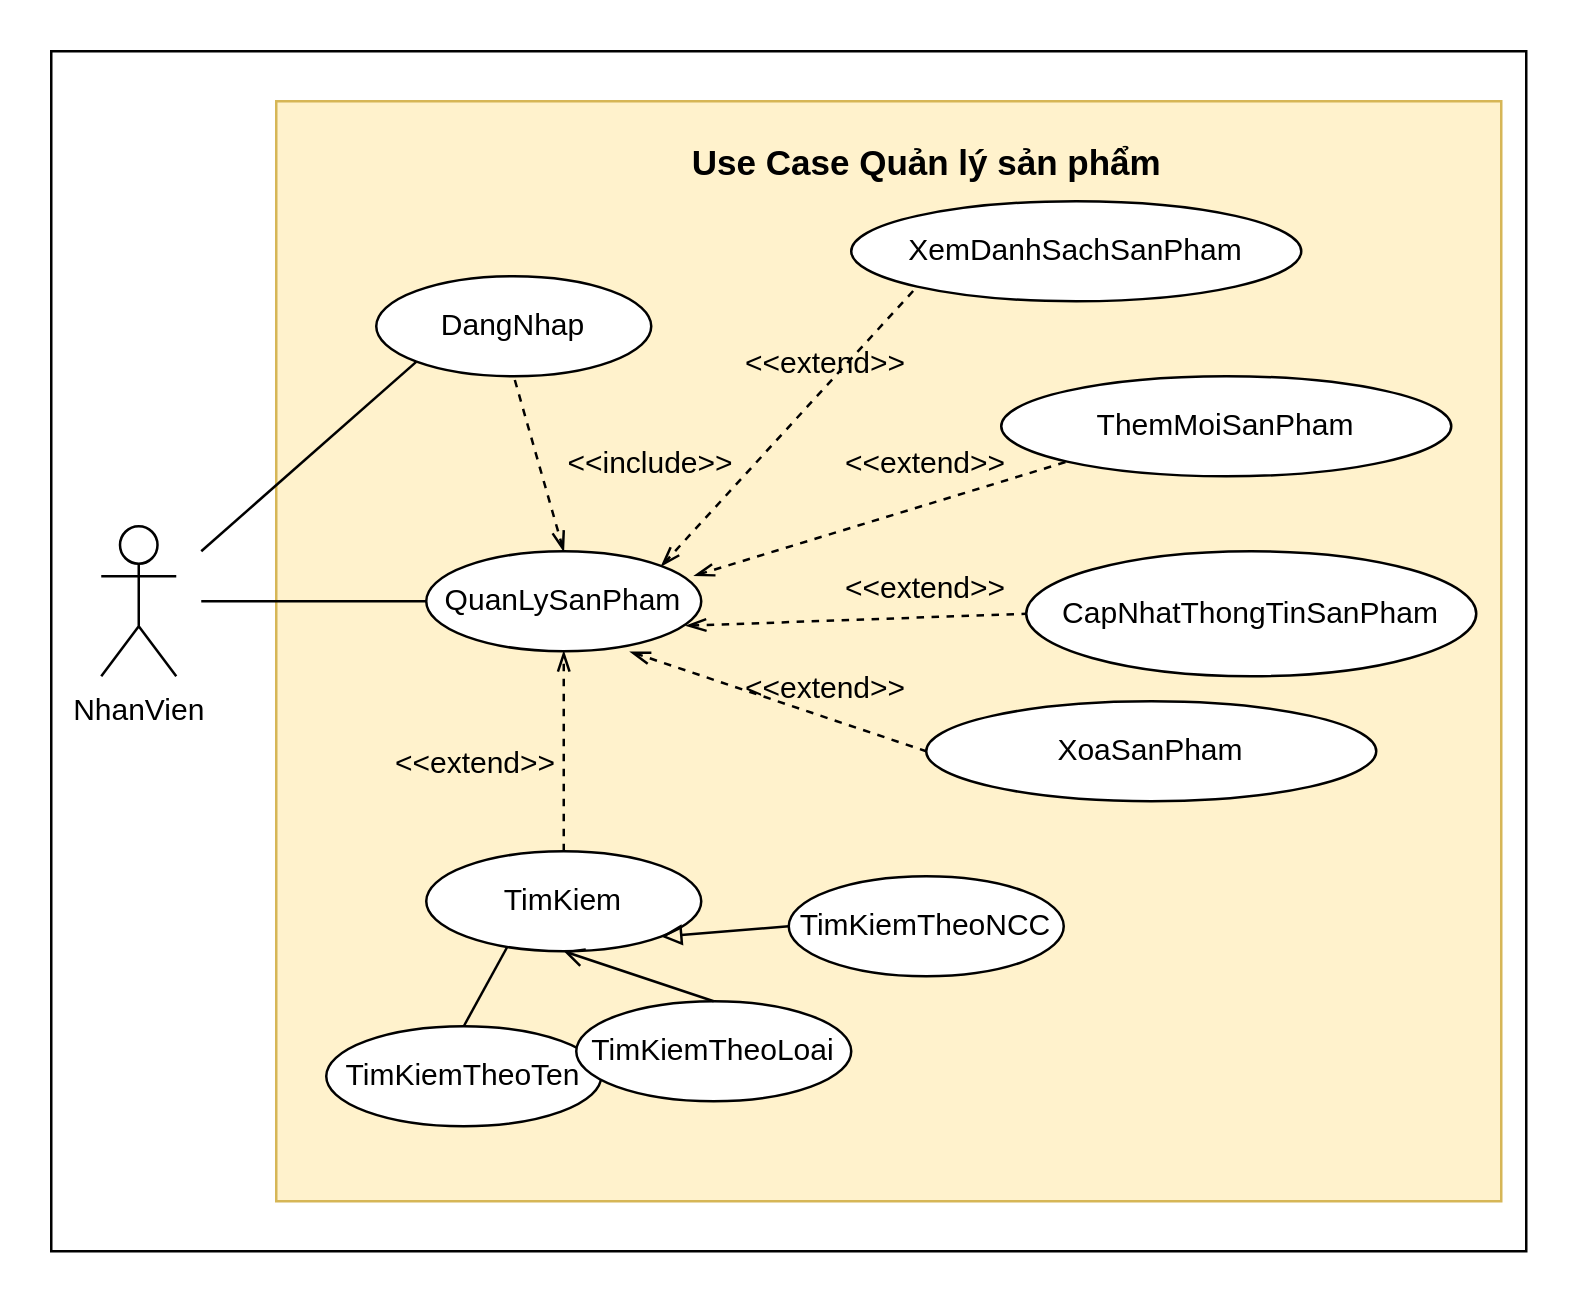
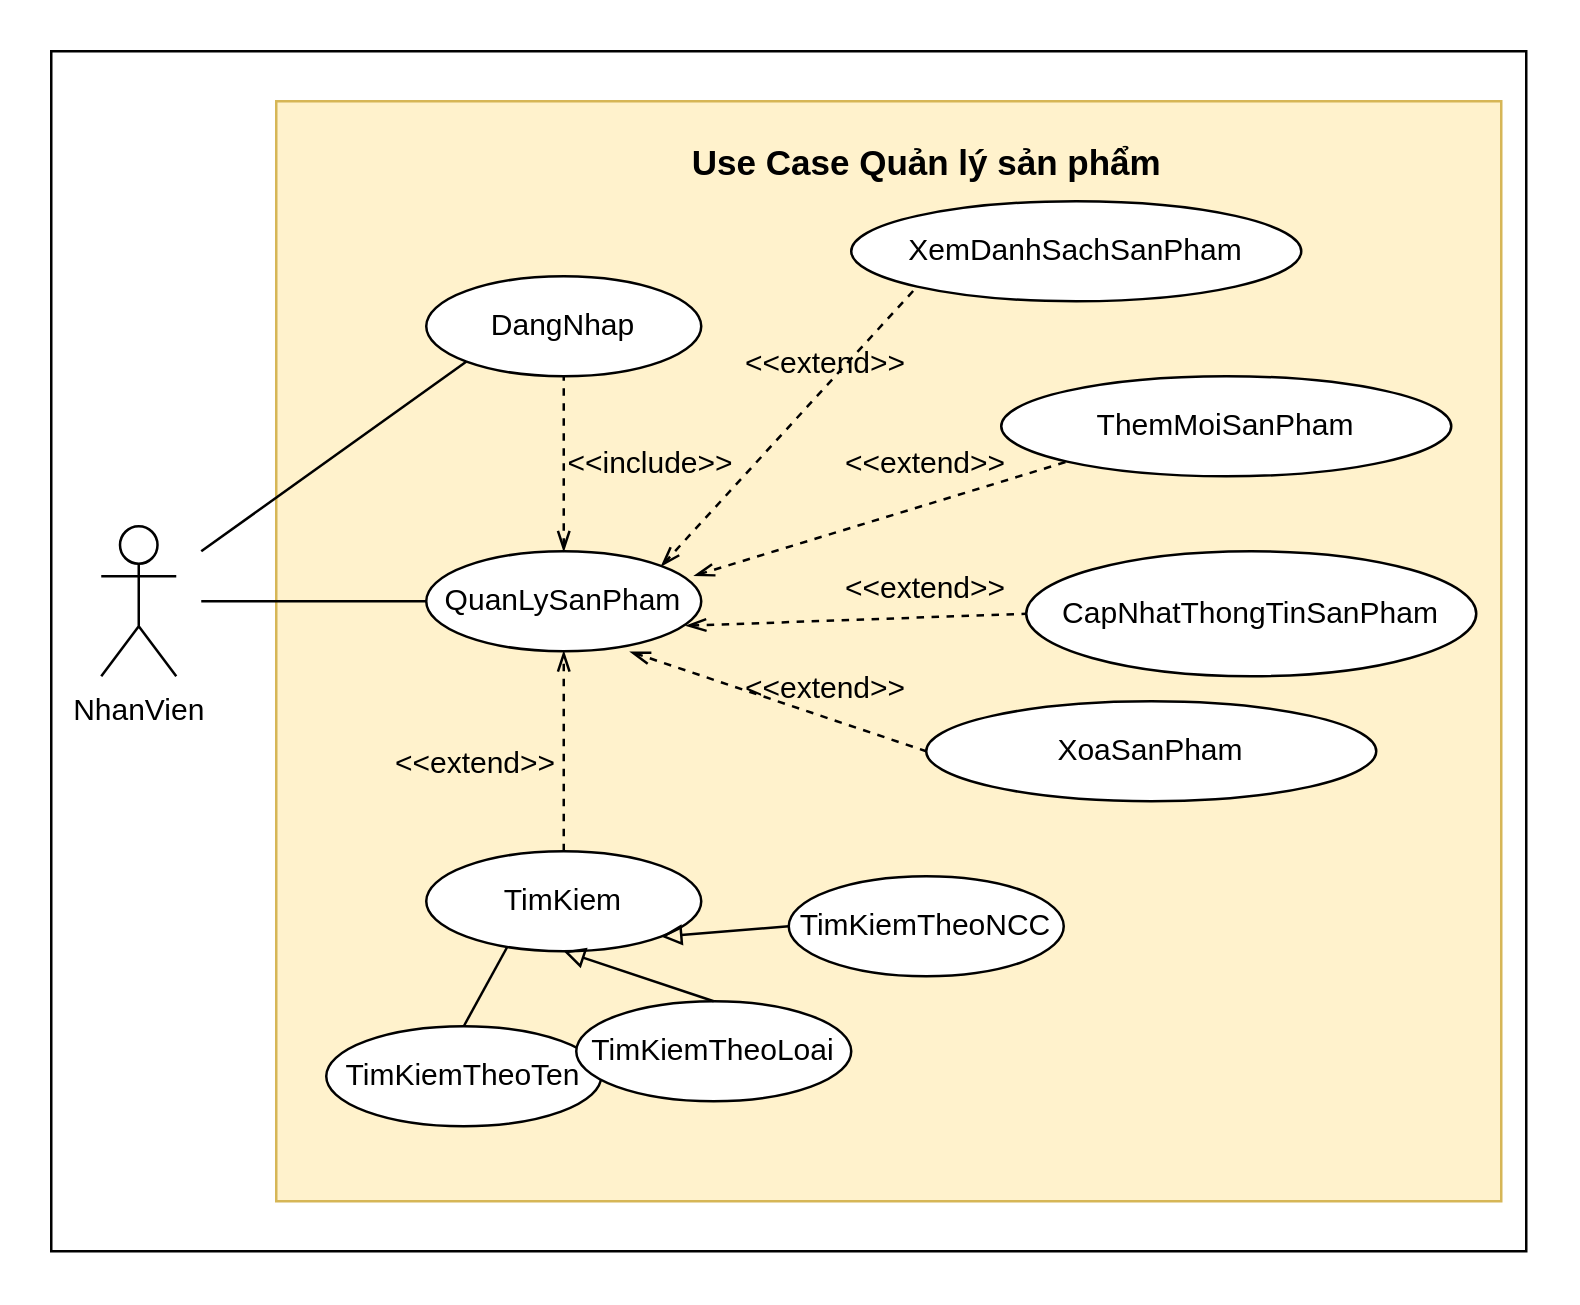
node "DangNhap": moved (514, 326) -> (564, 326)
edge "TimKiemTheoLoai" -> "TimKiem": arrowhead open -> block
